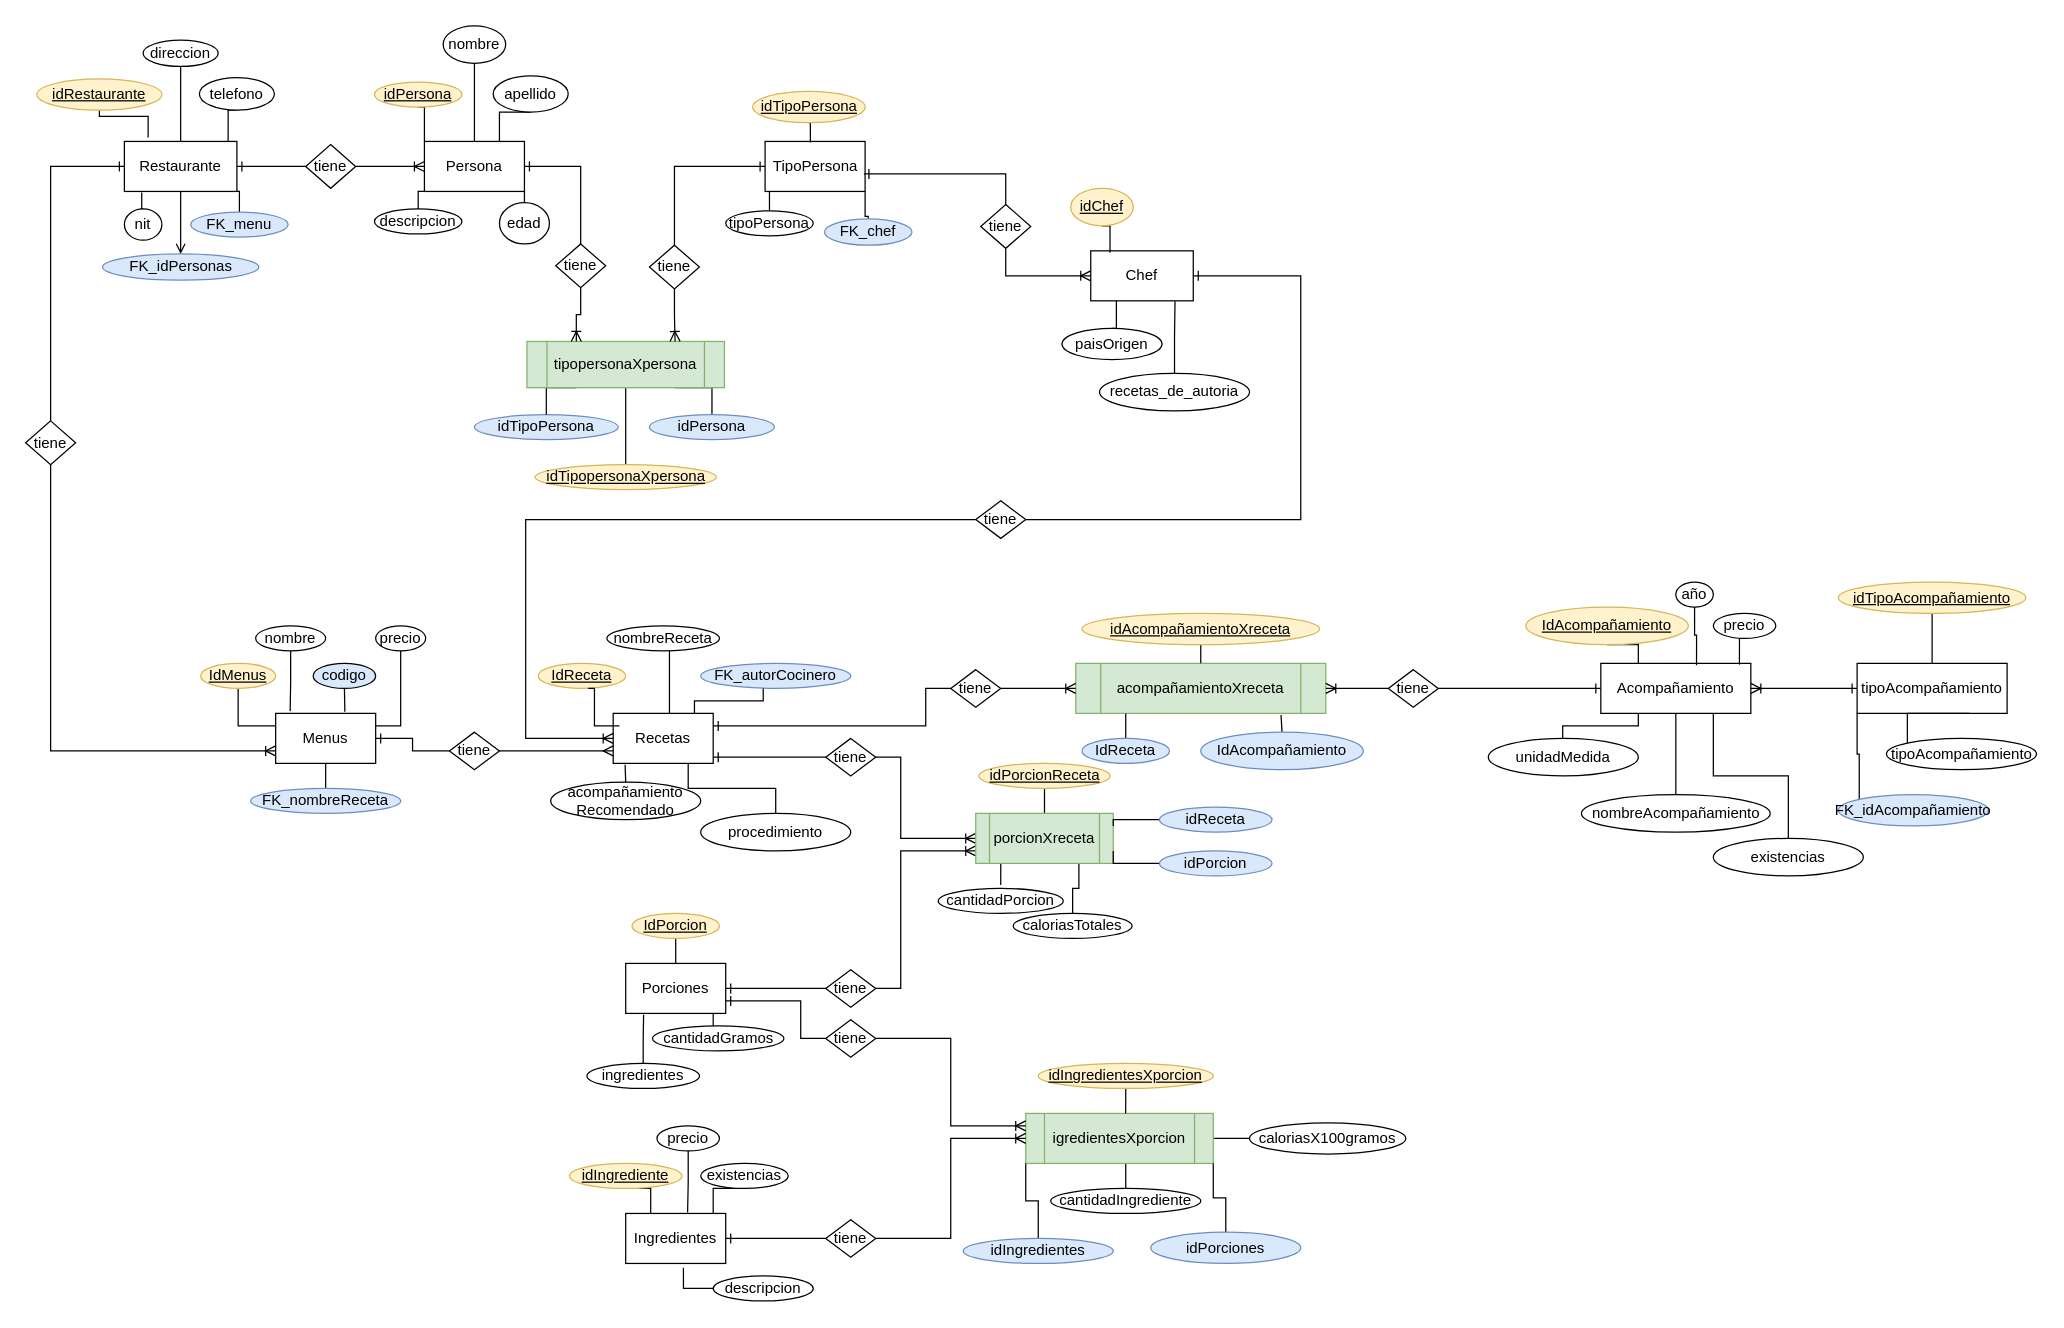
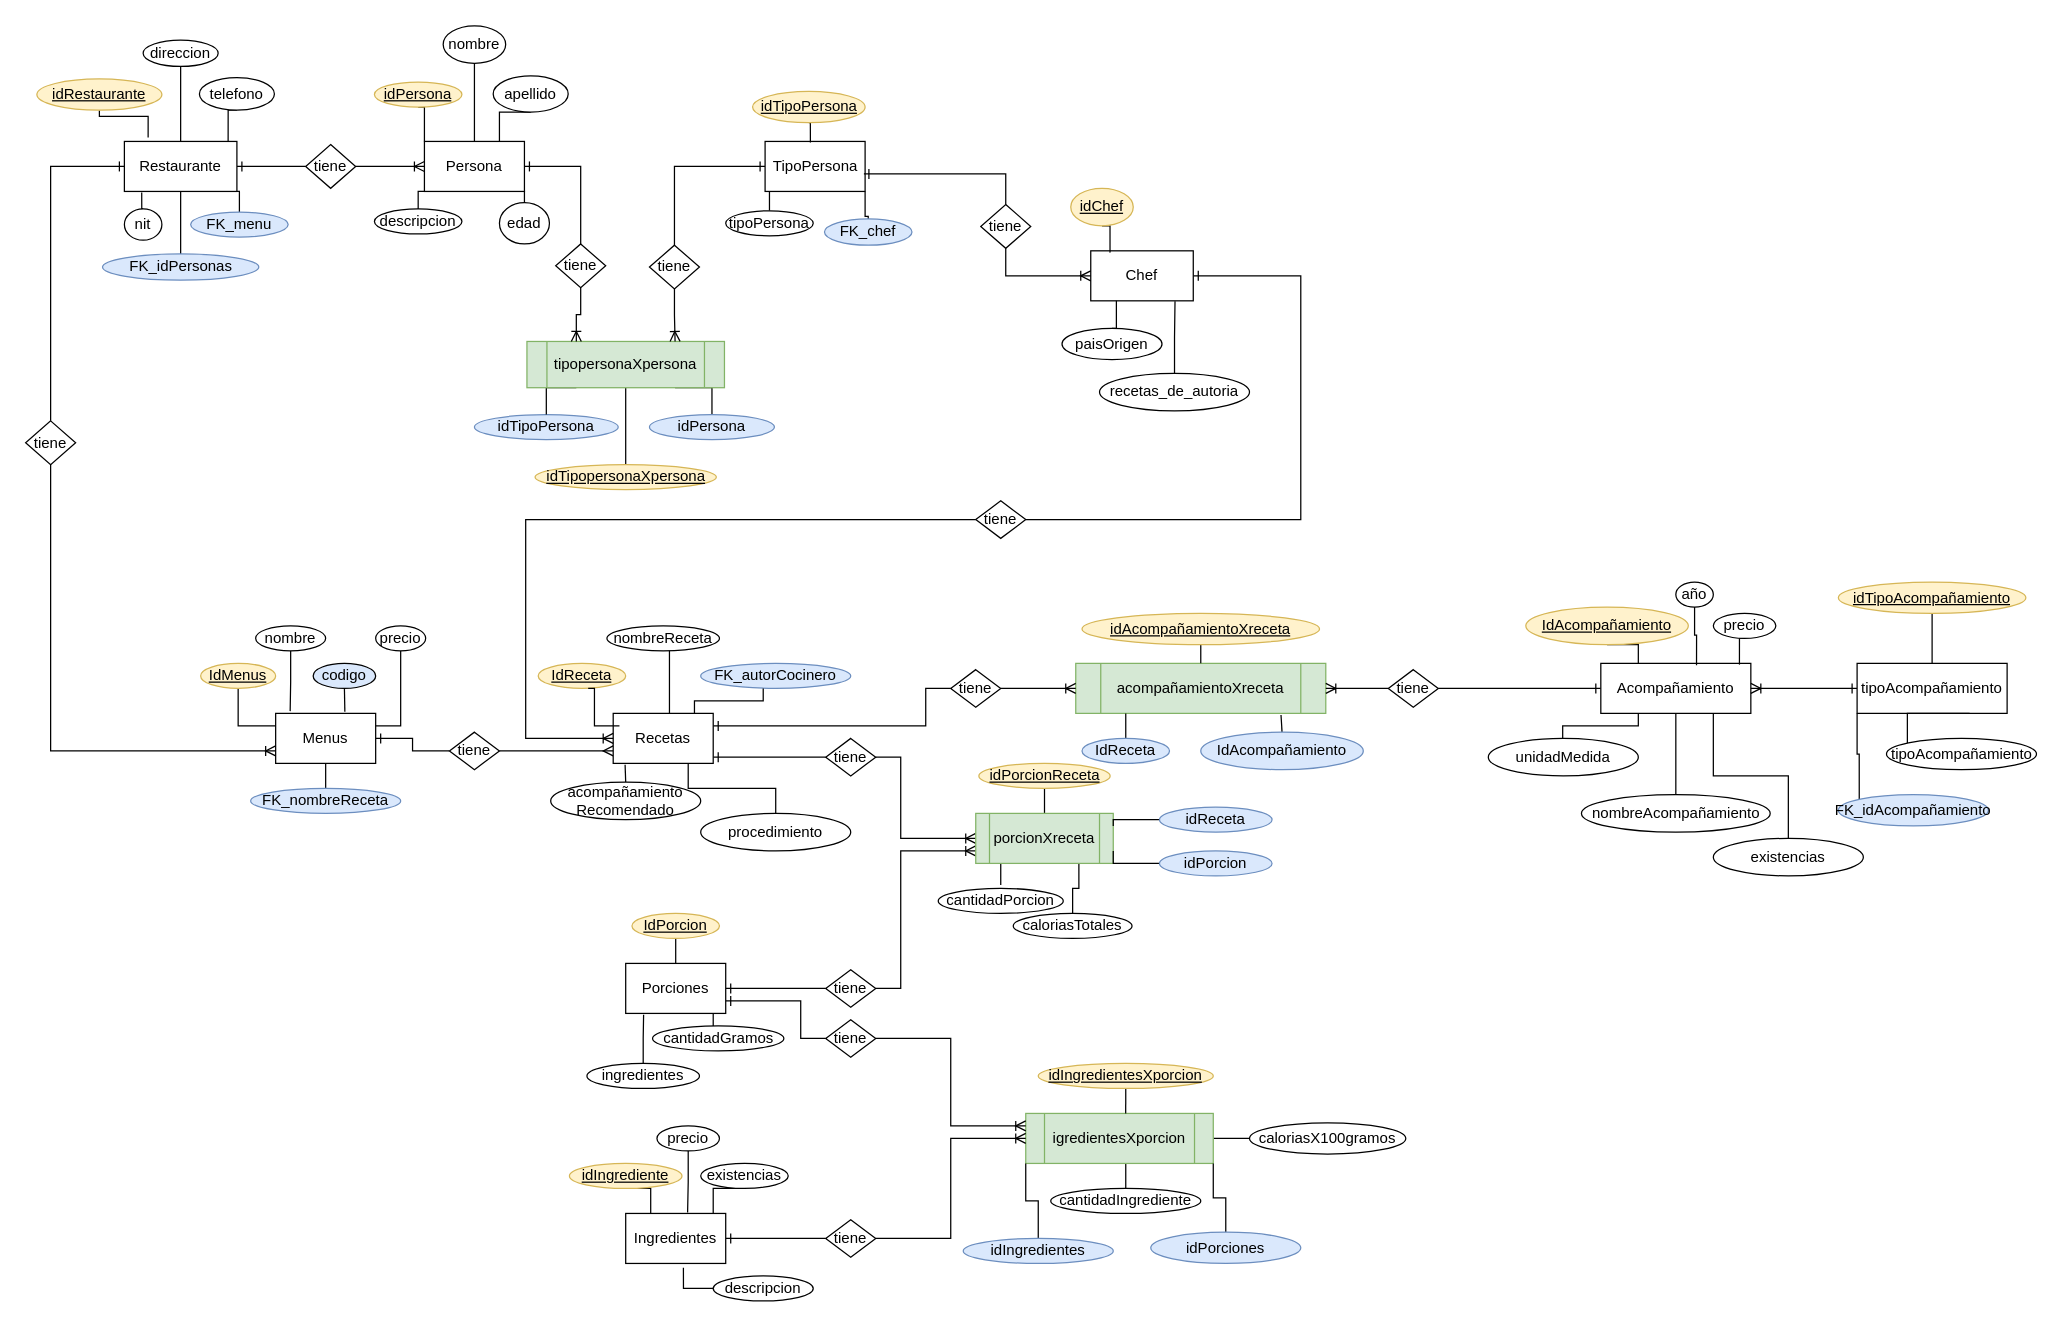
edge "Restaurante" -> "FK_idPersonas": arrowhead open -> none
